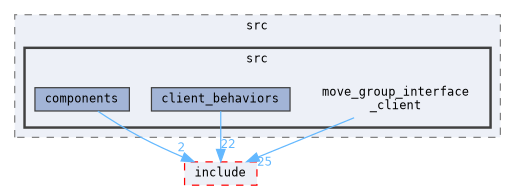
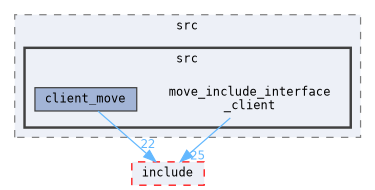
node "components": removed
node "client_behaviors": label "client_behaviors" -> "client_move"
node "move_group_interface _client": label "move_group_interface _client" -> "move_include_interface _client"
